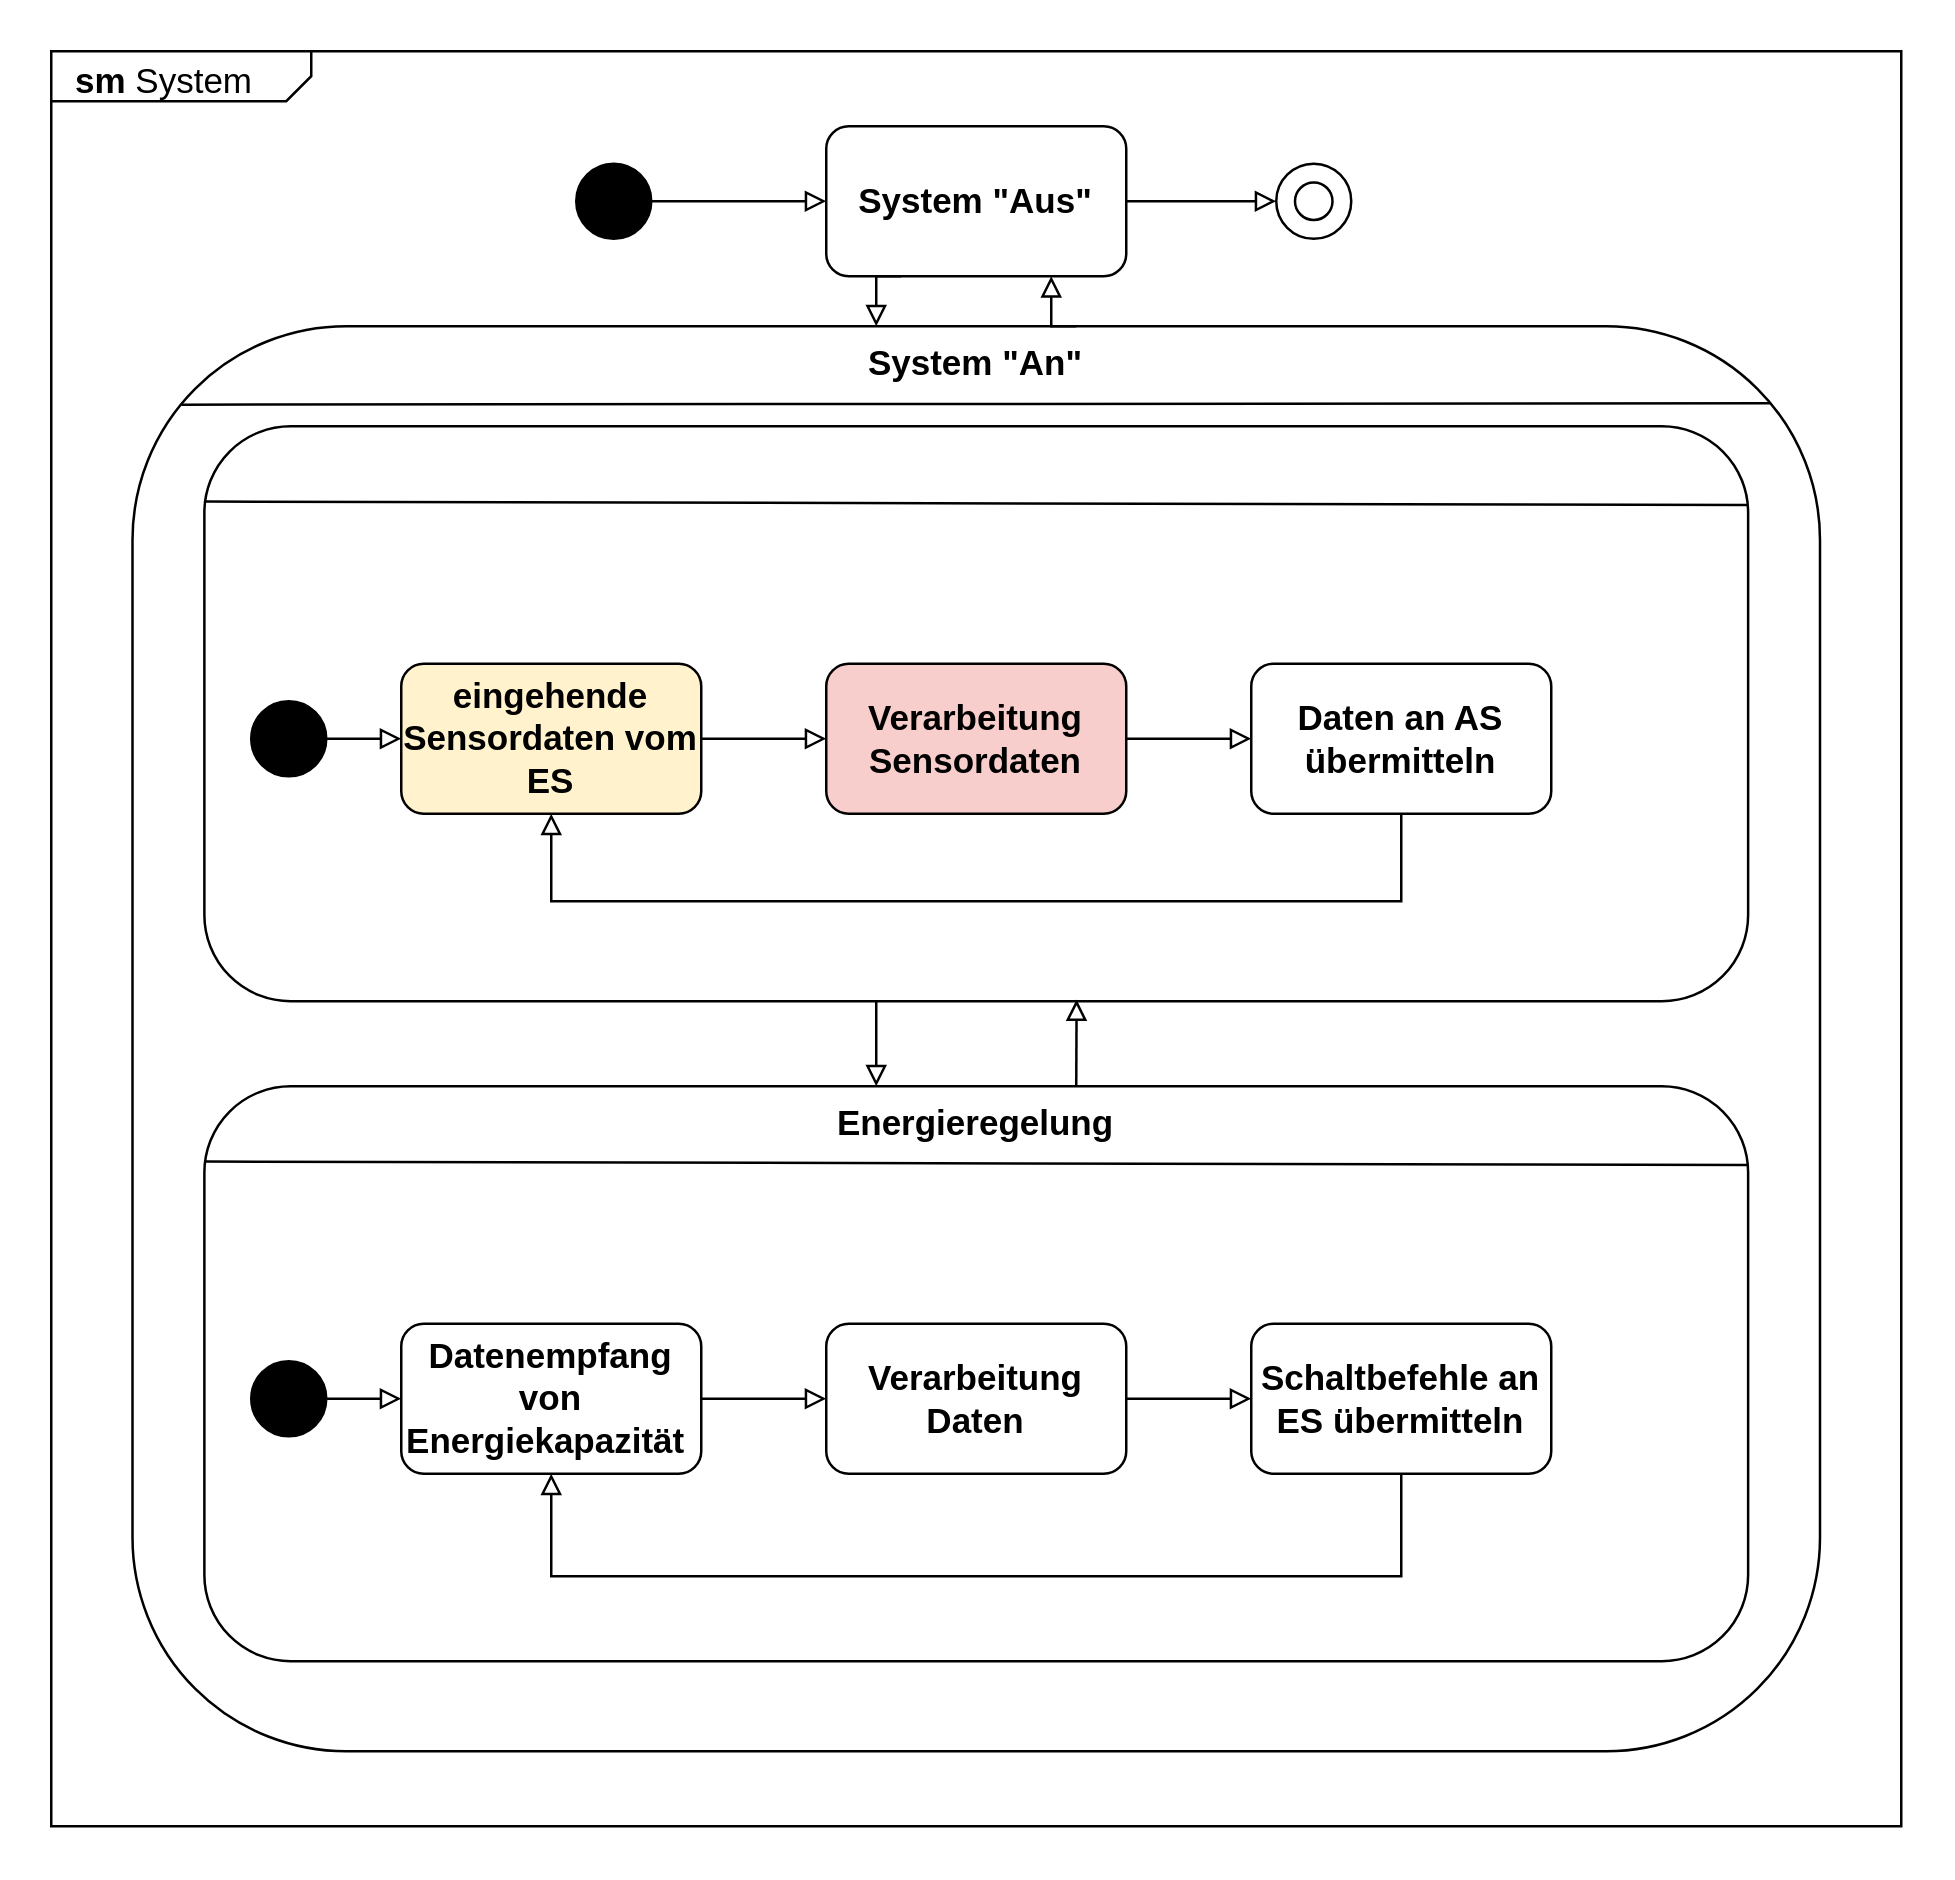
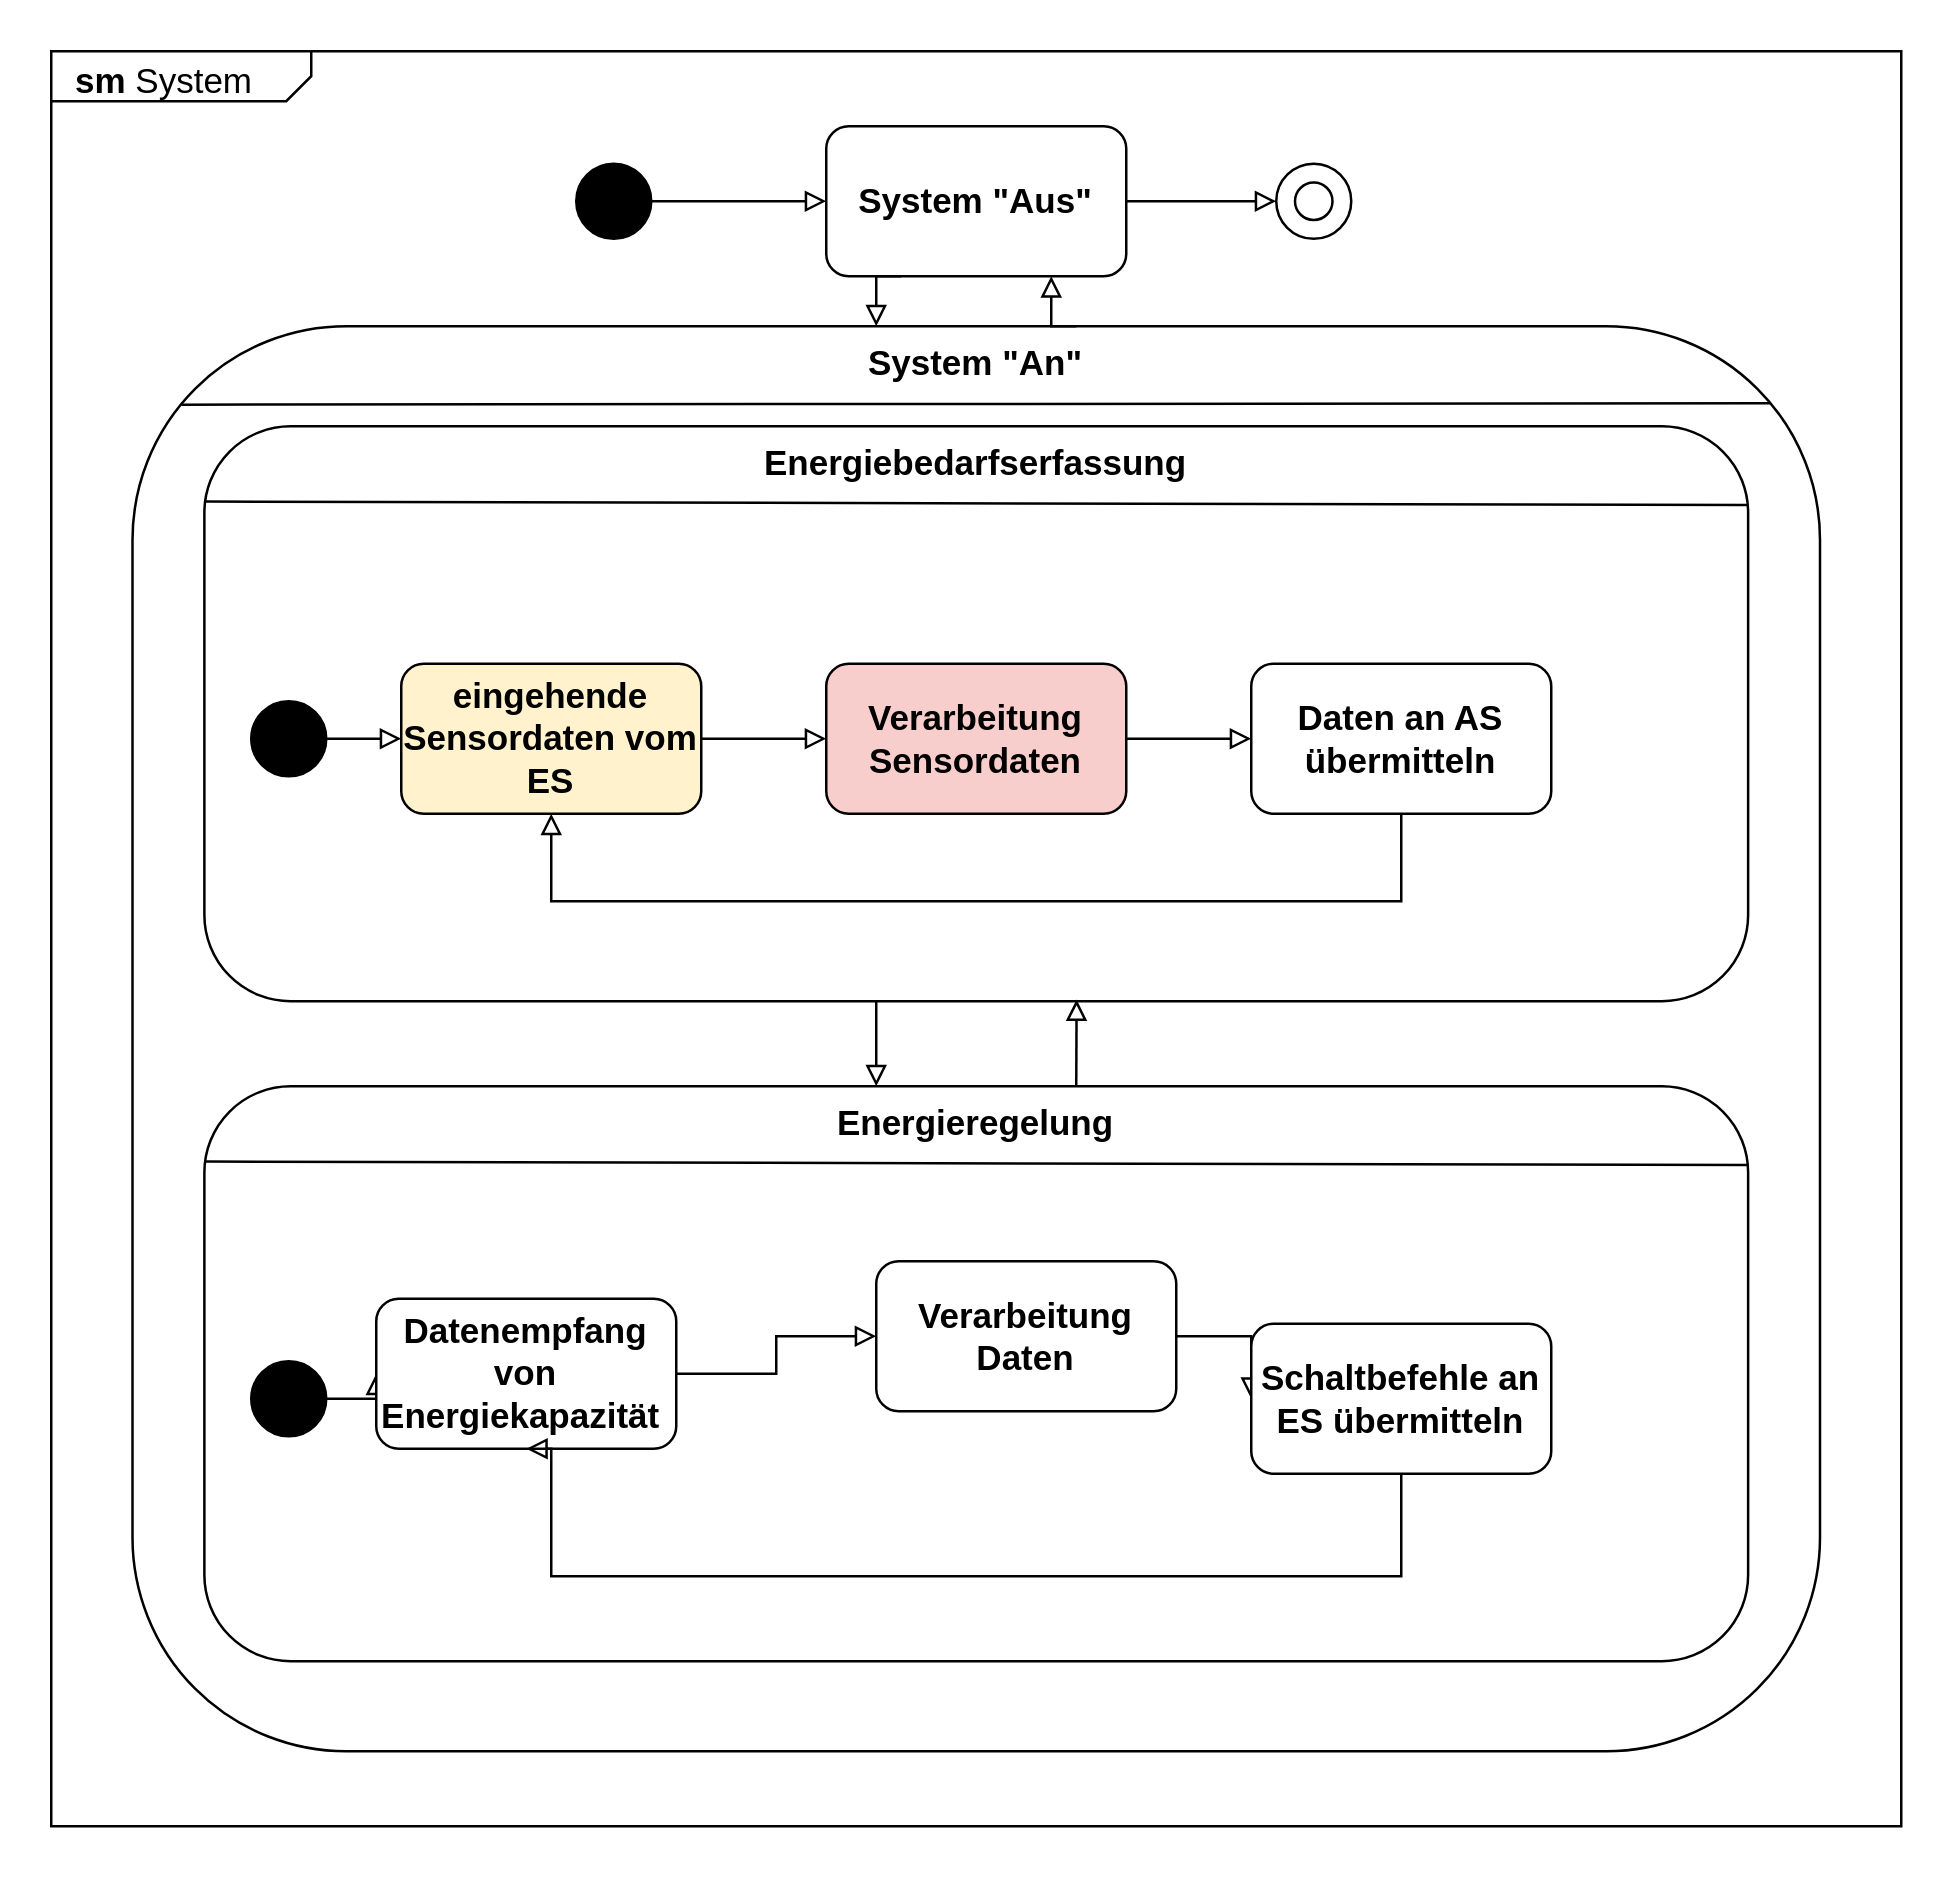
node "Energiebedarfserfassung": added
node "Datenempfang von Energiekapazität": moved (551, 1399) -> (526, 1374)
node "Verarbeitung Daten": moved (976, 1399) -> (1026, 1336)
